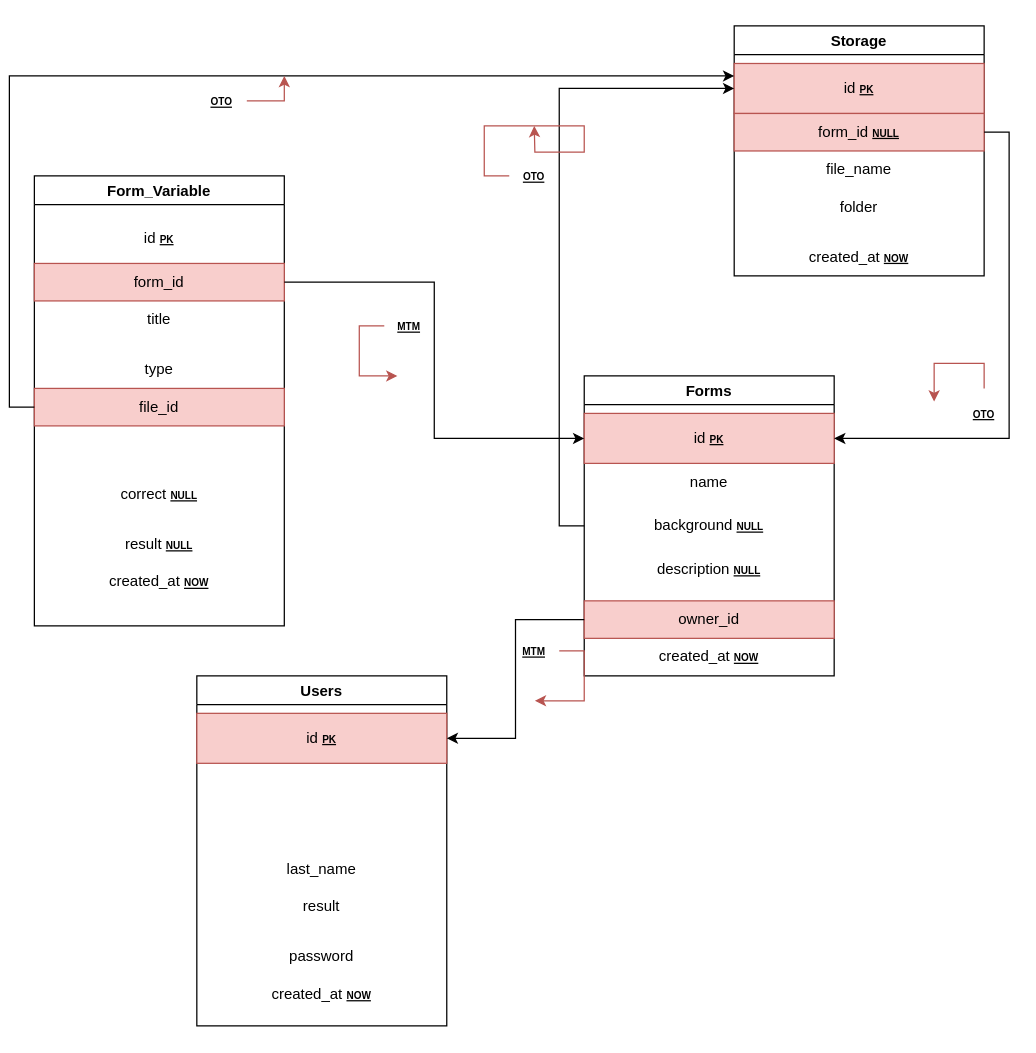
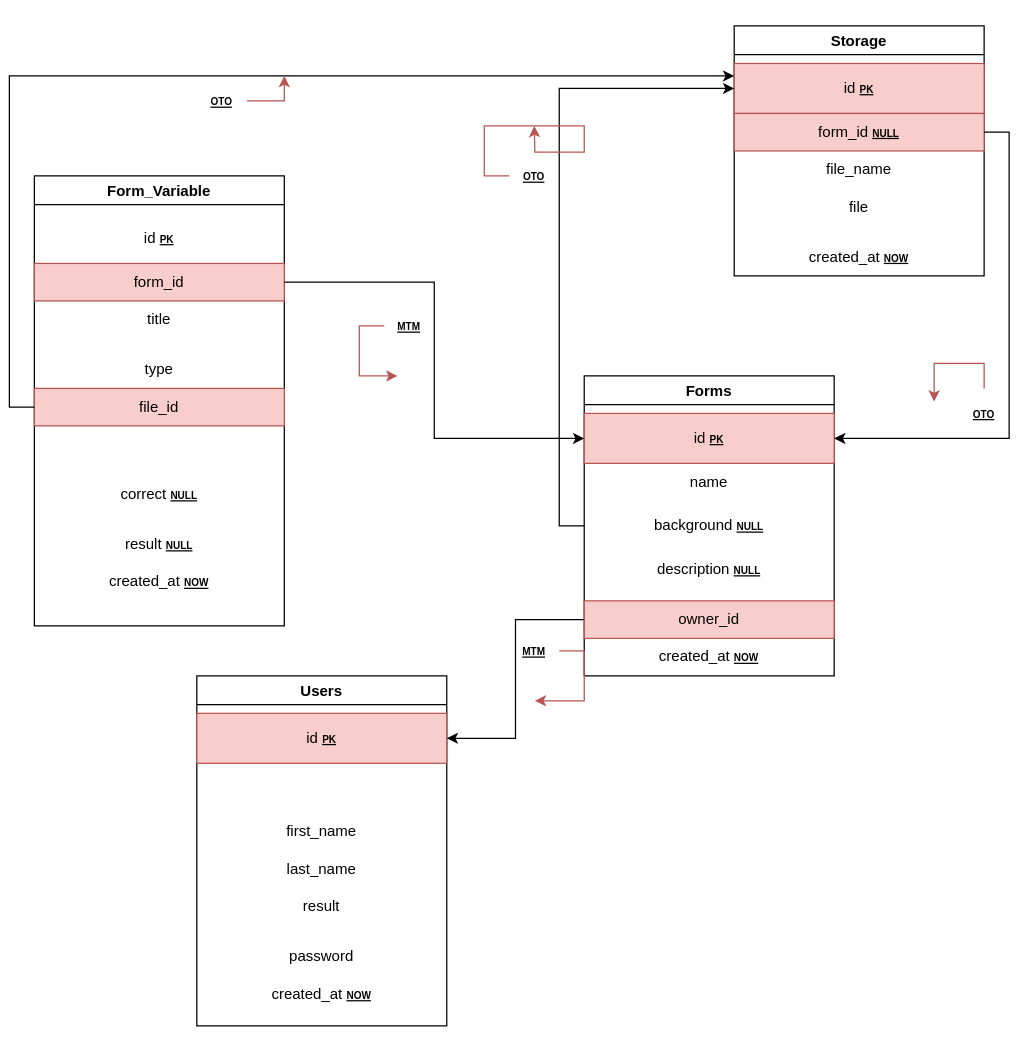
node "folder": label "folder" -> "file"
node "first_name": added
